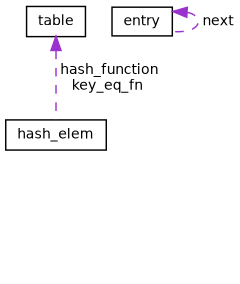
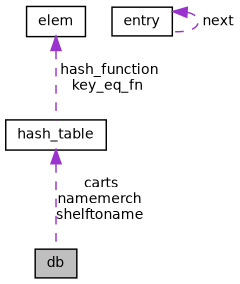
node "table": label "table" -> "elem"
node "hash_elem": label "hash_elem" -> "hash_table"
node "db": added
